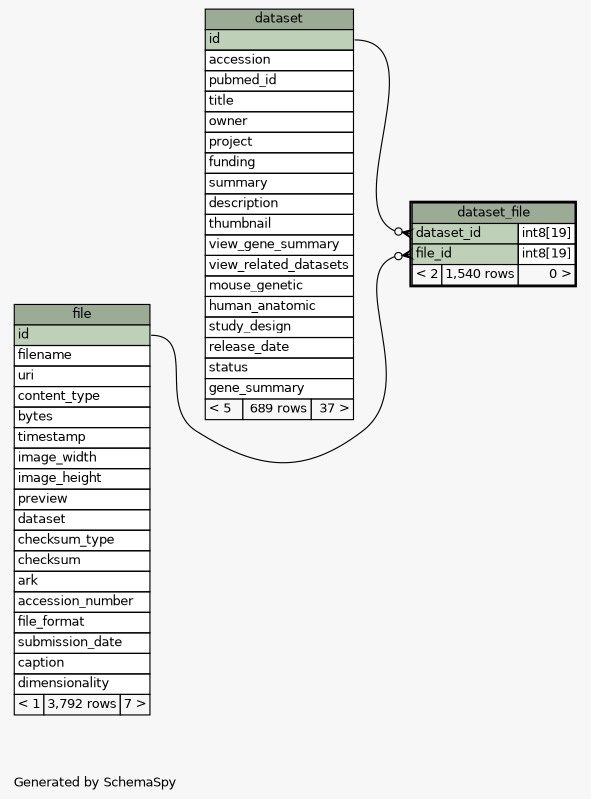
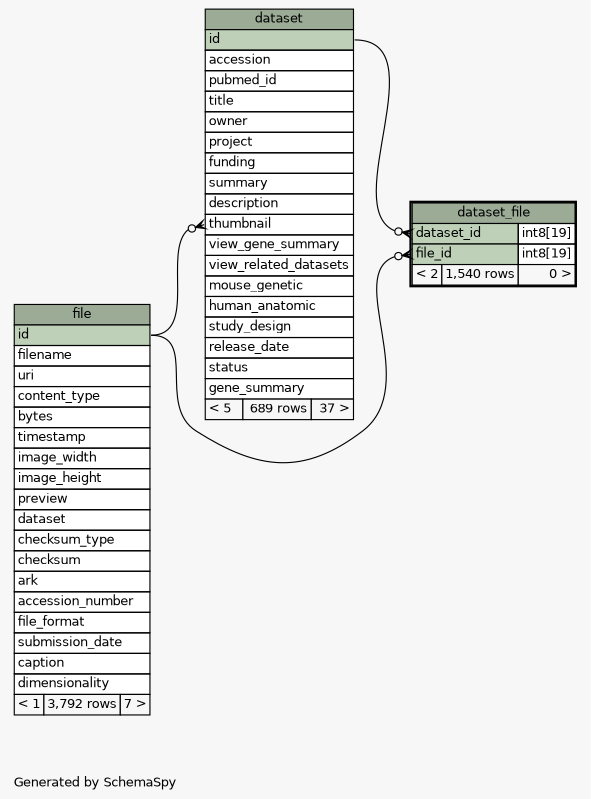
edge "file" -> "dataset": added
